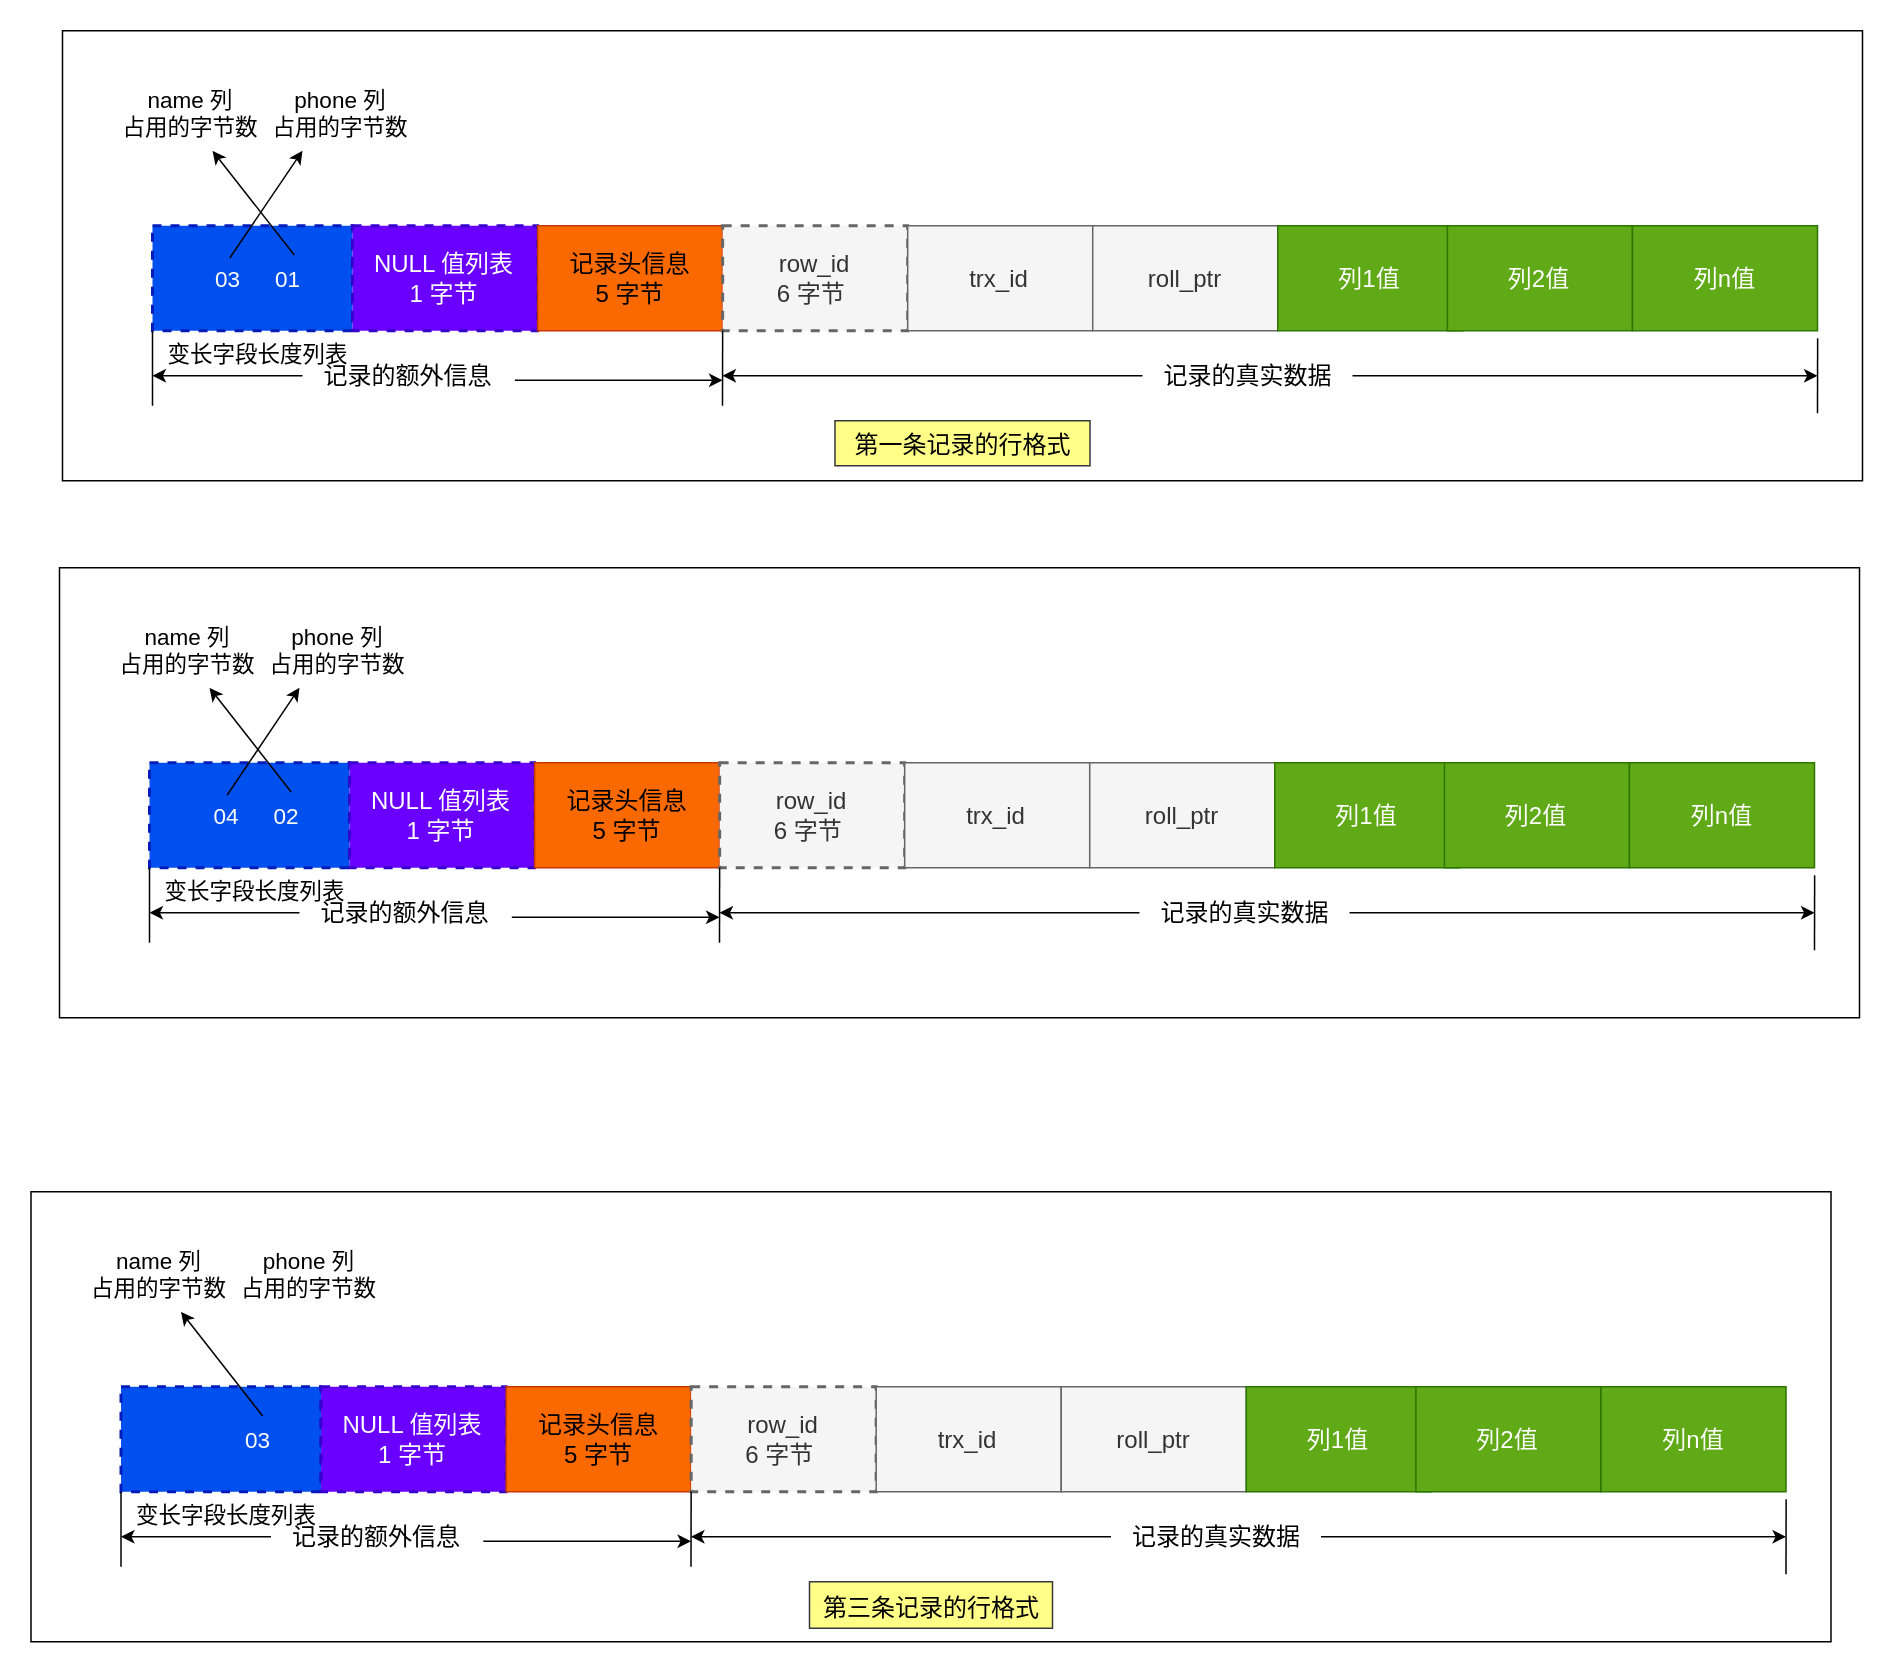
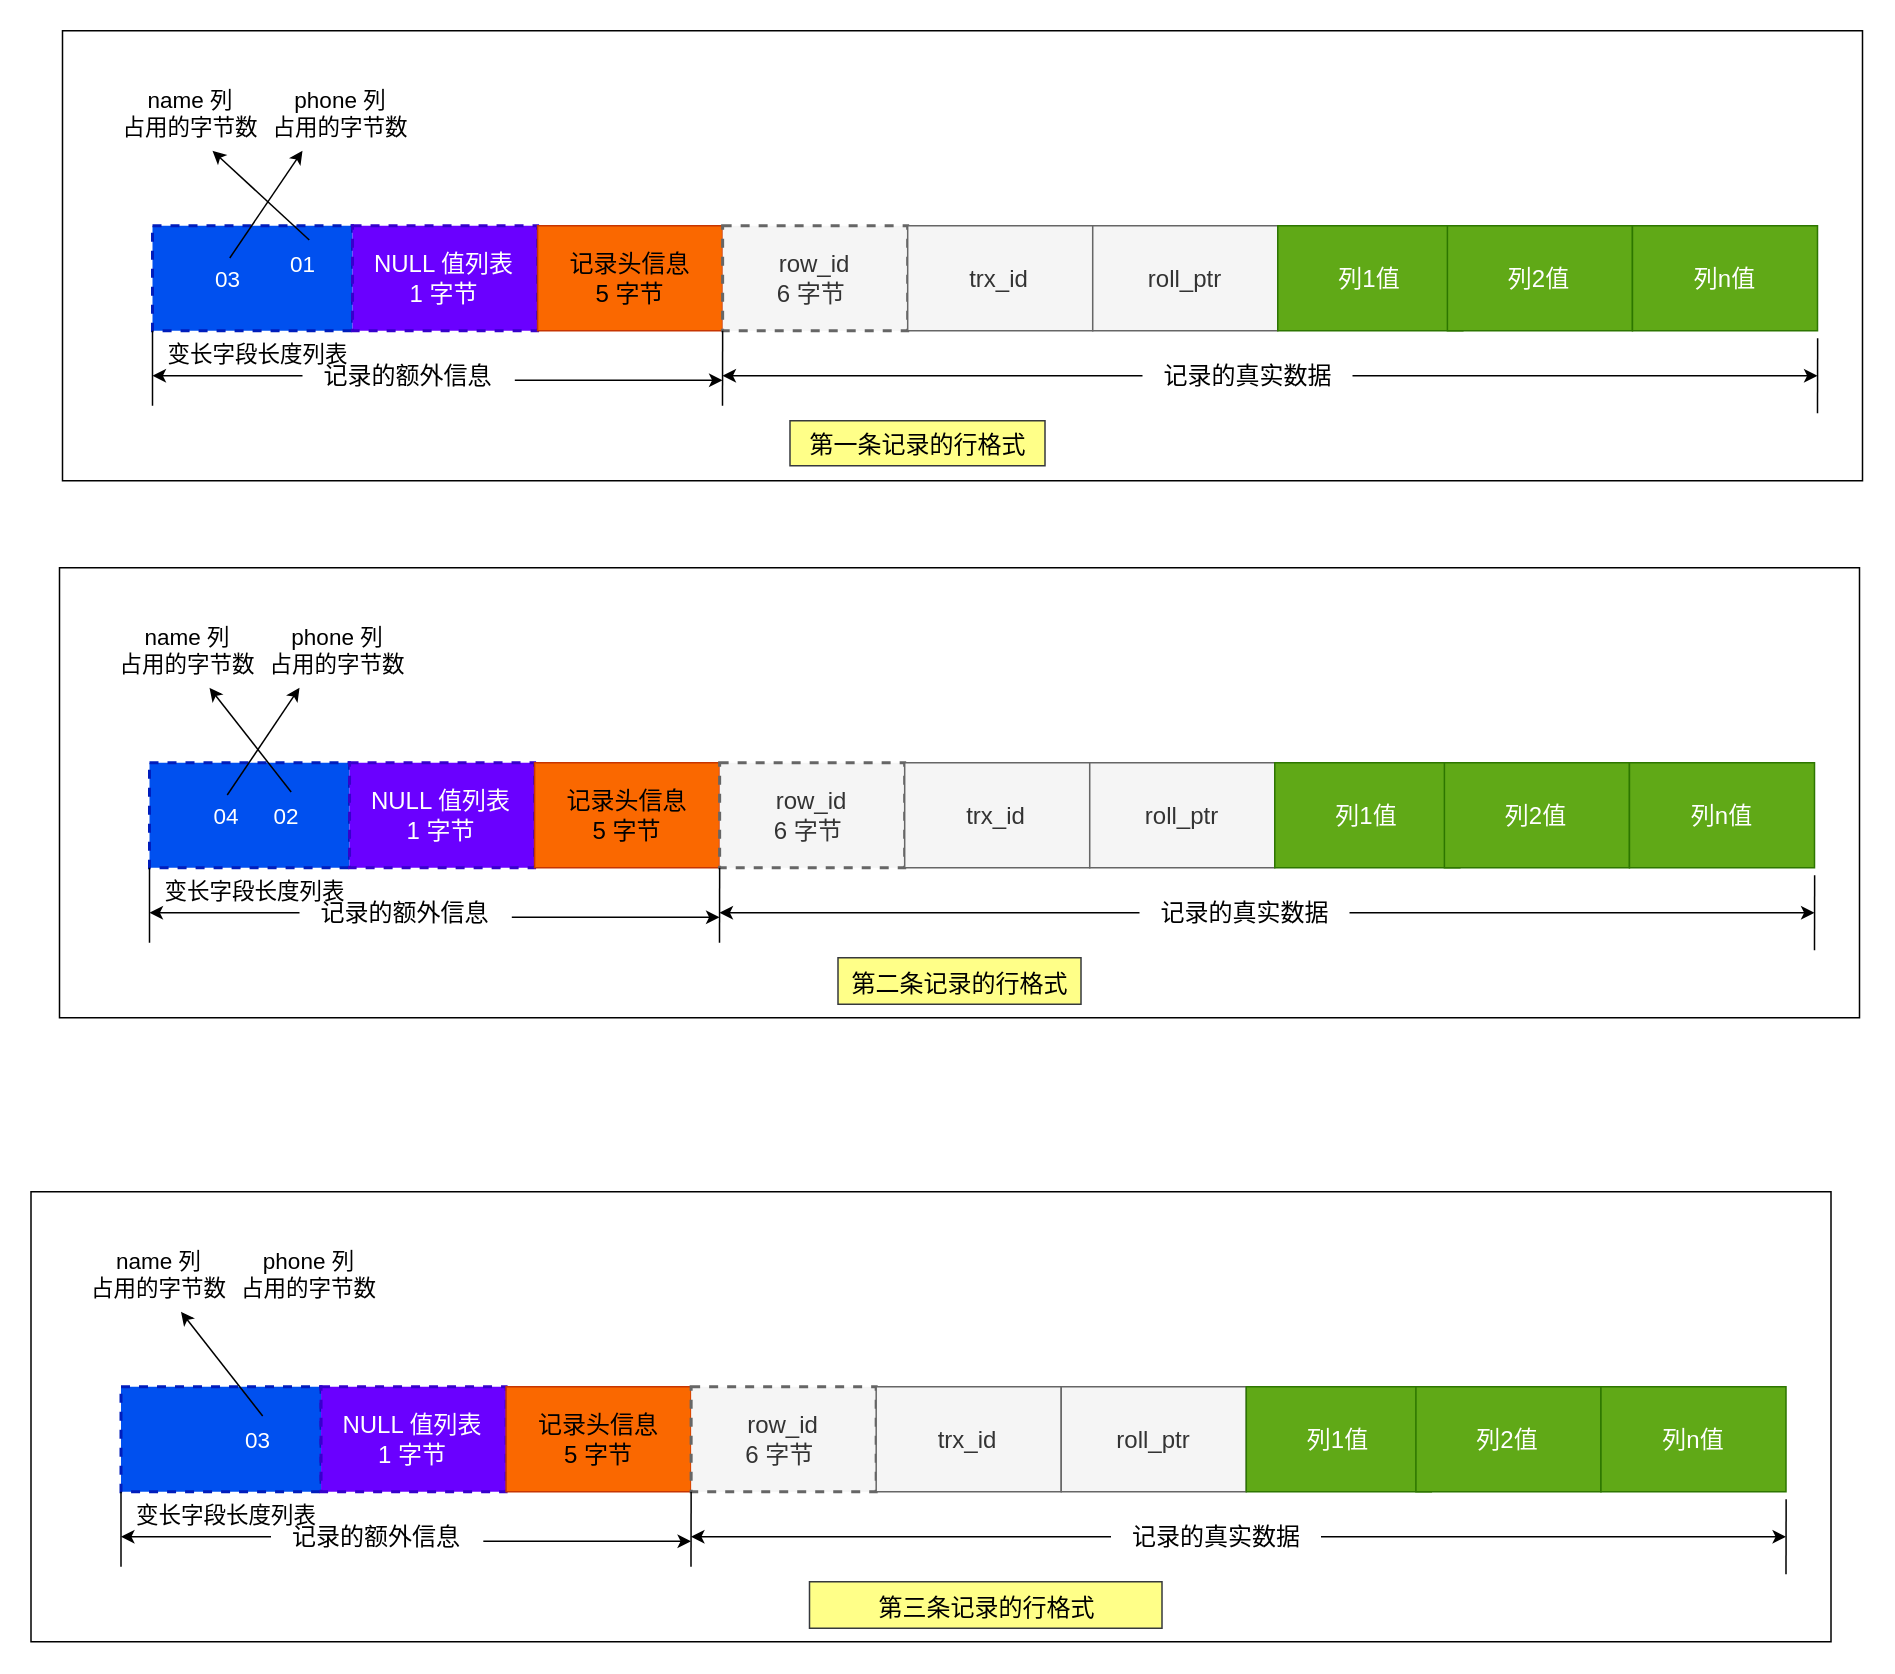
node "01": moved (287, 278) -> (302, 263)
node "第一条记录的行格式": moved (962, 443) -> (917, 443)
node "第二条记录的行格式": added
node "第三条记录的行格式": size 243x47 -> 353x47
